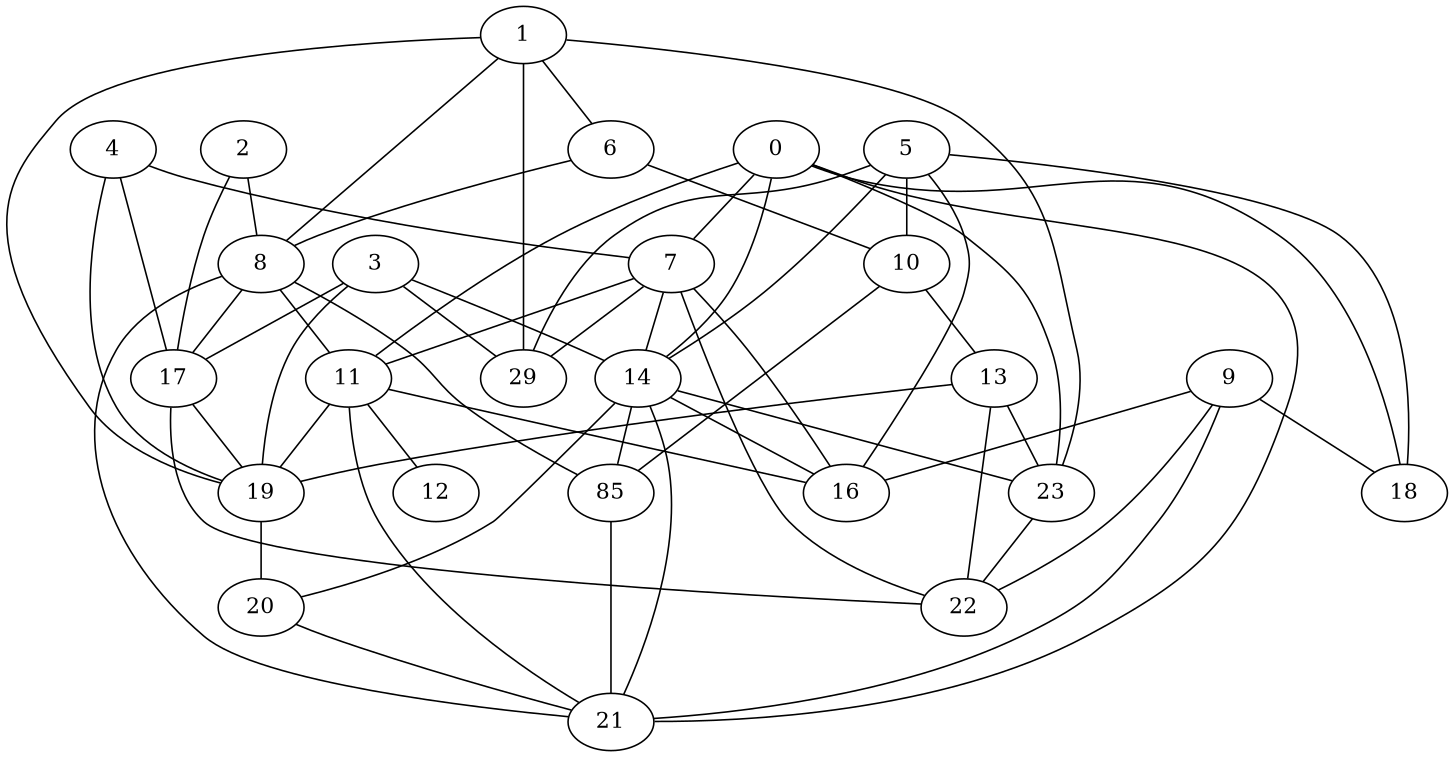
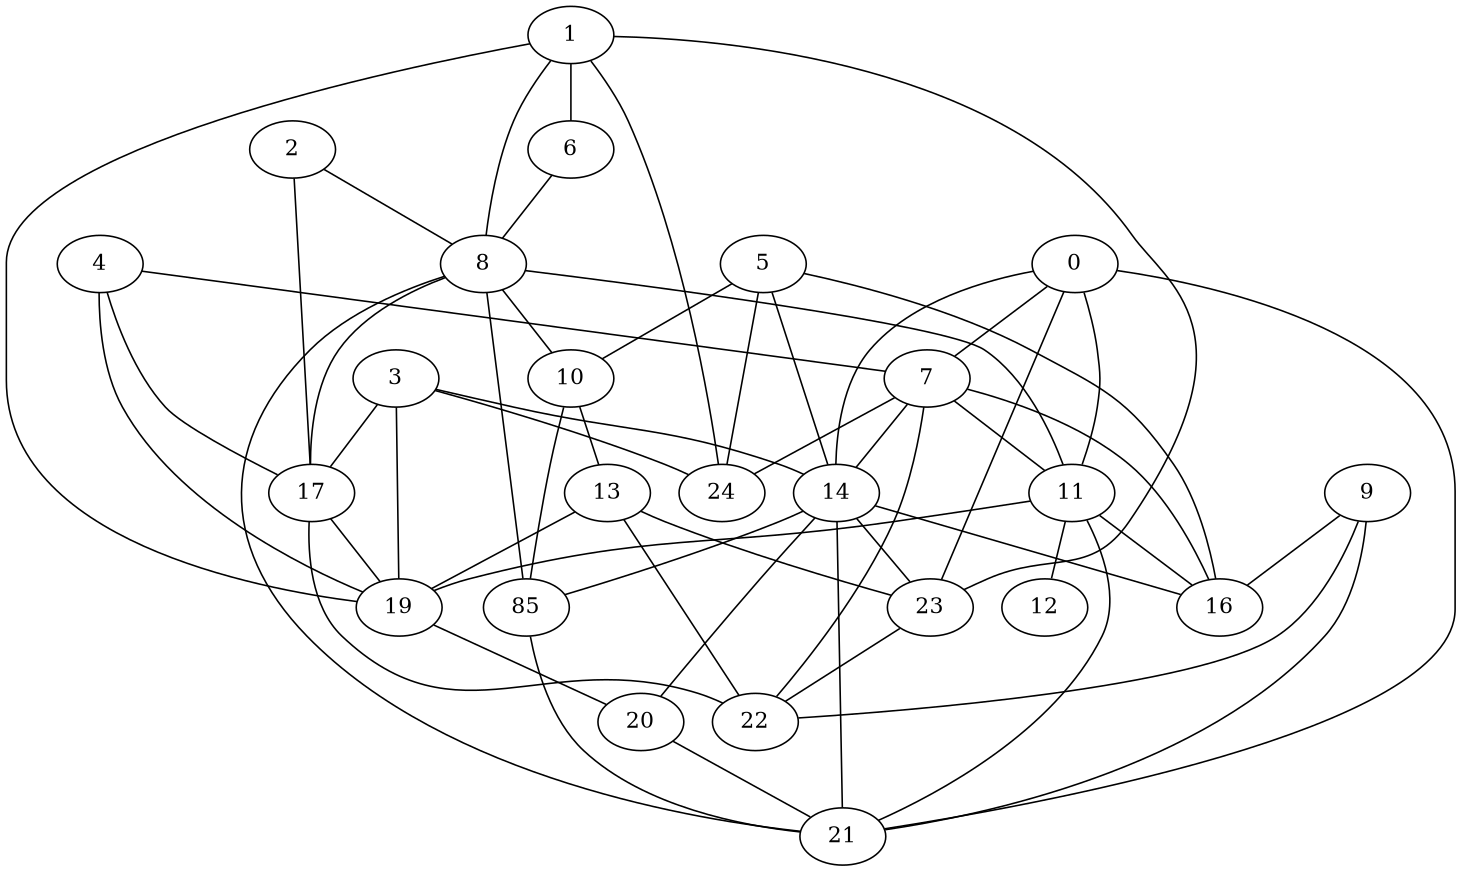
edge "6" -- "10": now "8" -- "10"
node "29": label "29" -> "24"
node "18": removed
